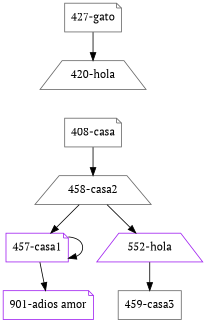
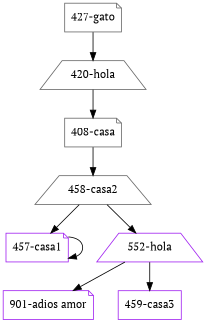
edge "420-hola" -> "408-casa": added
edge "457-casa1" -> "901-adios amor": now "552-hola" -> "901-adios amor"
node "459-casa3": color gray40 -> purple
